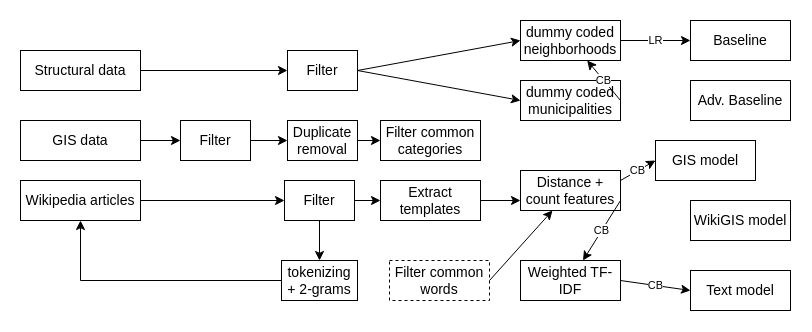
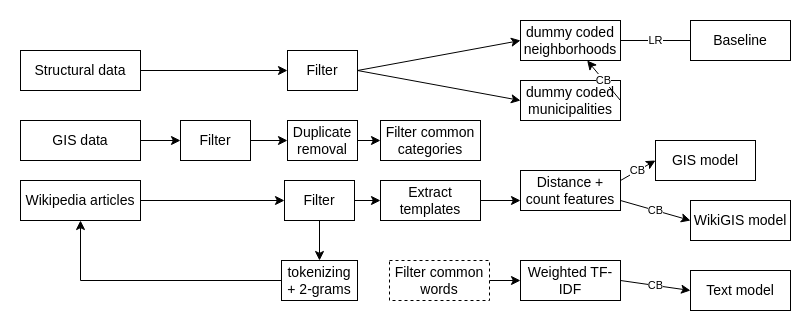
edge "dummy coded neighborhoods" -> "Baseline": arrowhead classic -> none
node "Adv. Baseline": removed
edge "Distance + count features" -> "Weighted TF-IDF": now "Distance + count features" -> "WikiGIS model"
edge "Filter common words" -> "Distance + count features": now "Filter common words" -> "Weighted TF-IDF"
